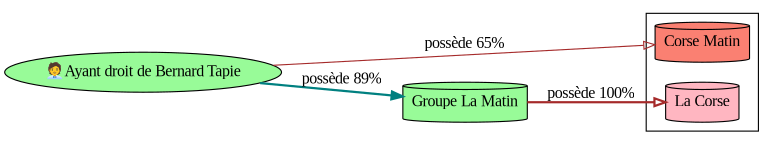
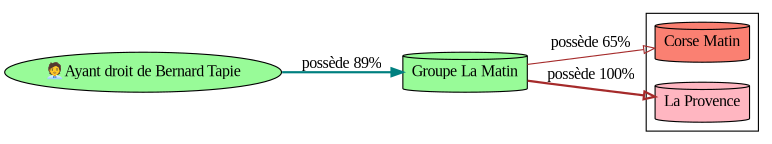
edge "🧑‍💼Ayant droit de Bernard Tapie" -> "Corse Matin": now "Groupe La Matin" -> "Corse Matin"
node "La Corse": label "La Corse" -> "La Provence"
